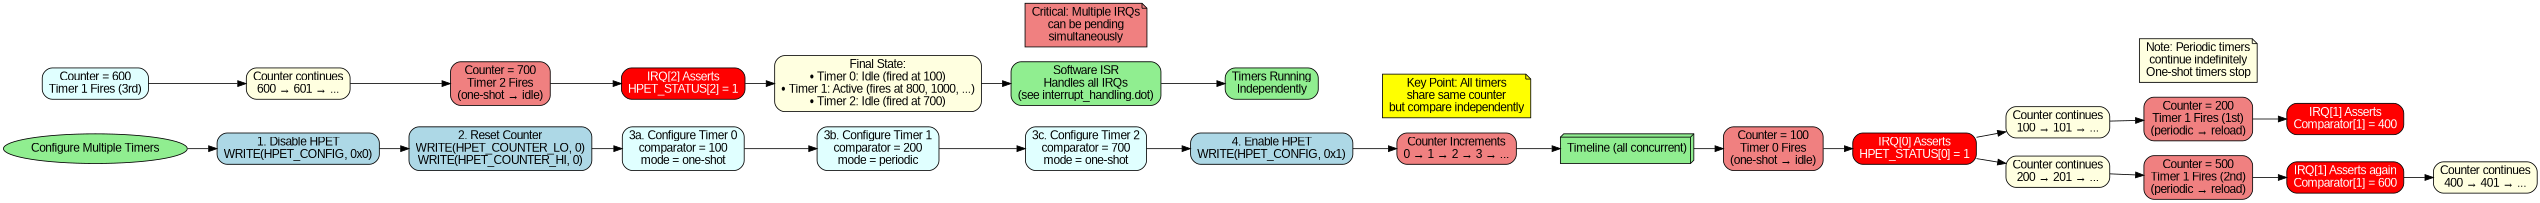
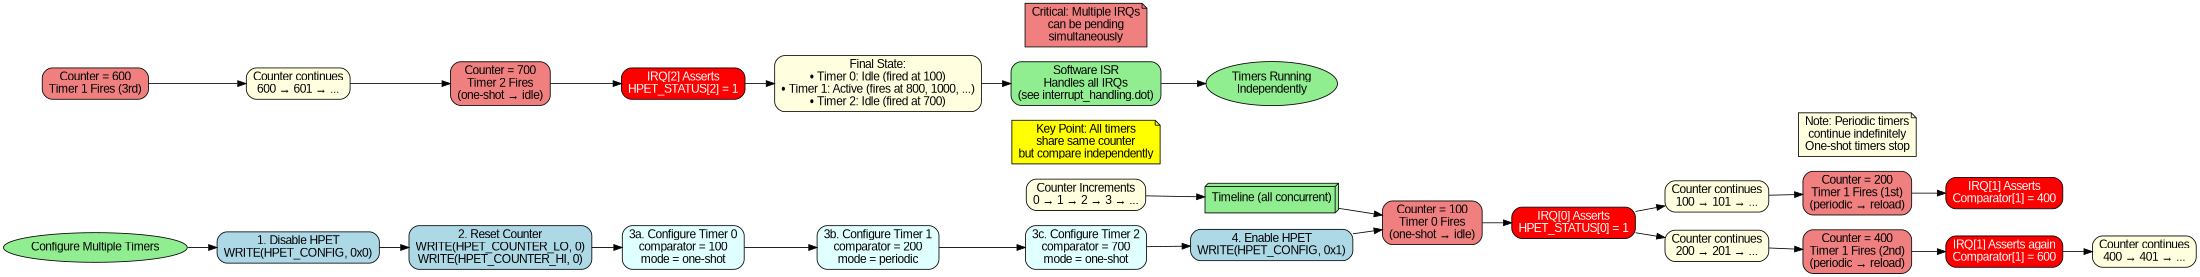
node "Counter = 600 Timer 1 Fires (3rd)": fillcolor lightcyan -> lightcoral
node "Timers Running Independently": shape box -> ellipse
edge "4. Enable HPET WRITE(HPET_CONFIG, 0x1)" -> "Counter Increments 0 → 1 → 2 → 3 → ...": now "4. Enable HPET WRITE(HPET_CONFIG, 0x1)" -> "Counter = 100 Timer 0 Fires (one-shot → idle)"
node "Counter Increments 0 → 1 → 2 → 3 → ...": fillcolor lightcoral -> lightyellow
node "Counter = 500 Timer 1 Fires (2nd) (periodic → reload)": label "Counter = 500 Timer 1 Fires (2nd) (periodic → reload)" -> "Counter = 400 Timer 1 Fires (2nd) (periodic → reload)"
